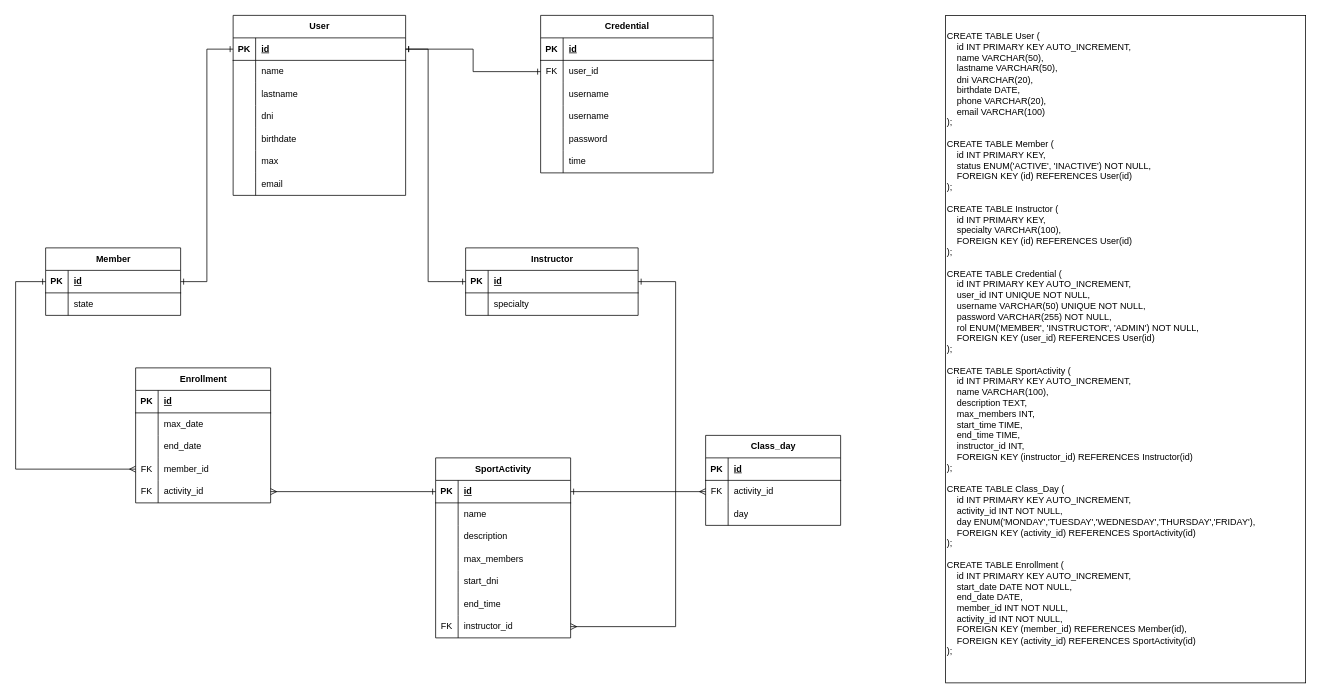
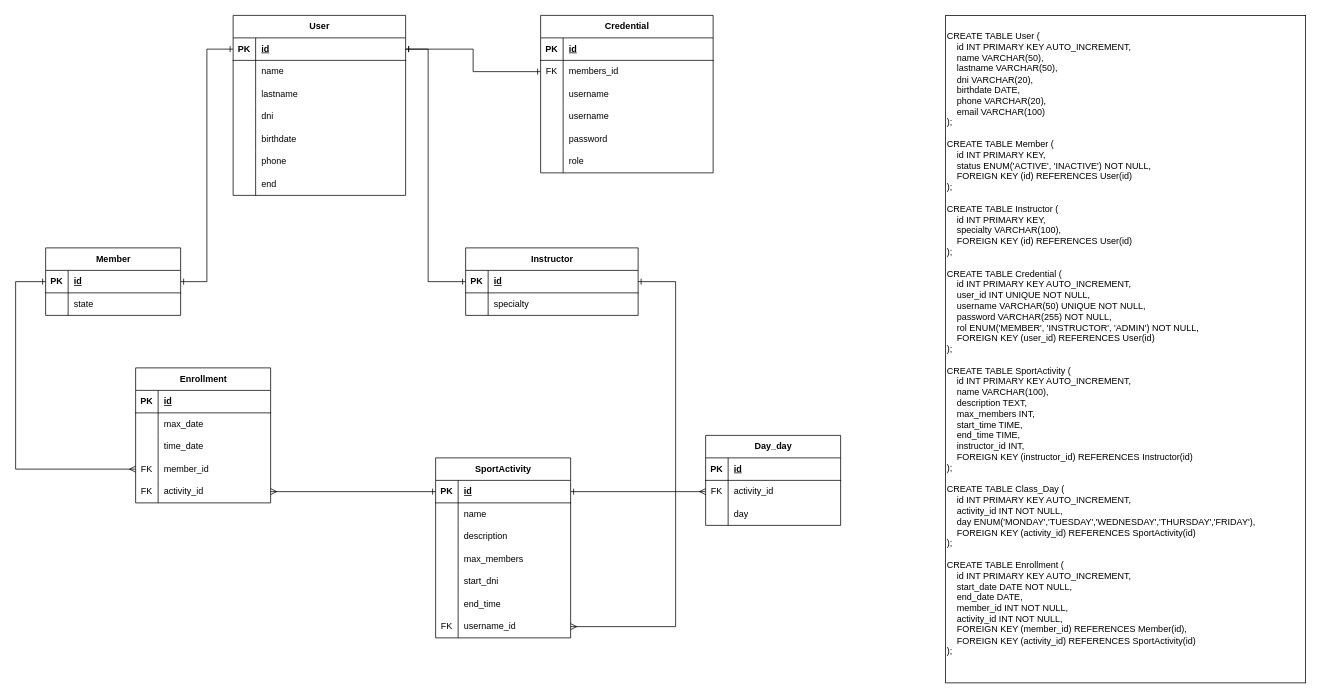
node "user_id": label "user_id" -> "members_id"
node "max": label "max" -> "phone"
node "time": label "time" -> "role"
node "email": label "email" -> "end"
node "end_date": label "end_date" -> "time_date"
node "Class_day": label "Class_day" -> "Day_day"
node "instructor_id": label "instructor_id" -> "username_id"
